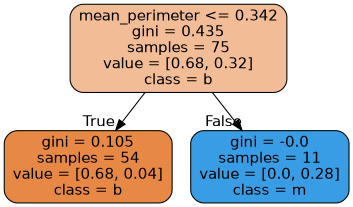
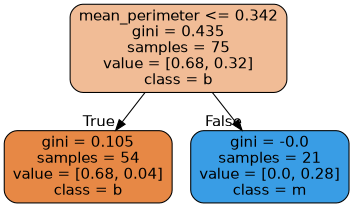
node "gini = -0.0 samples = 11 value = [0.0, 0.28] class = m": label "gini = -0.0 samples = 11 value = [0.0, 0.28] class = m" -> "gini = -0.0 samples = 21 value = [0.0, 0.28] class = m"
